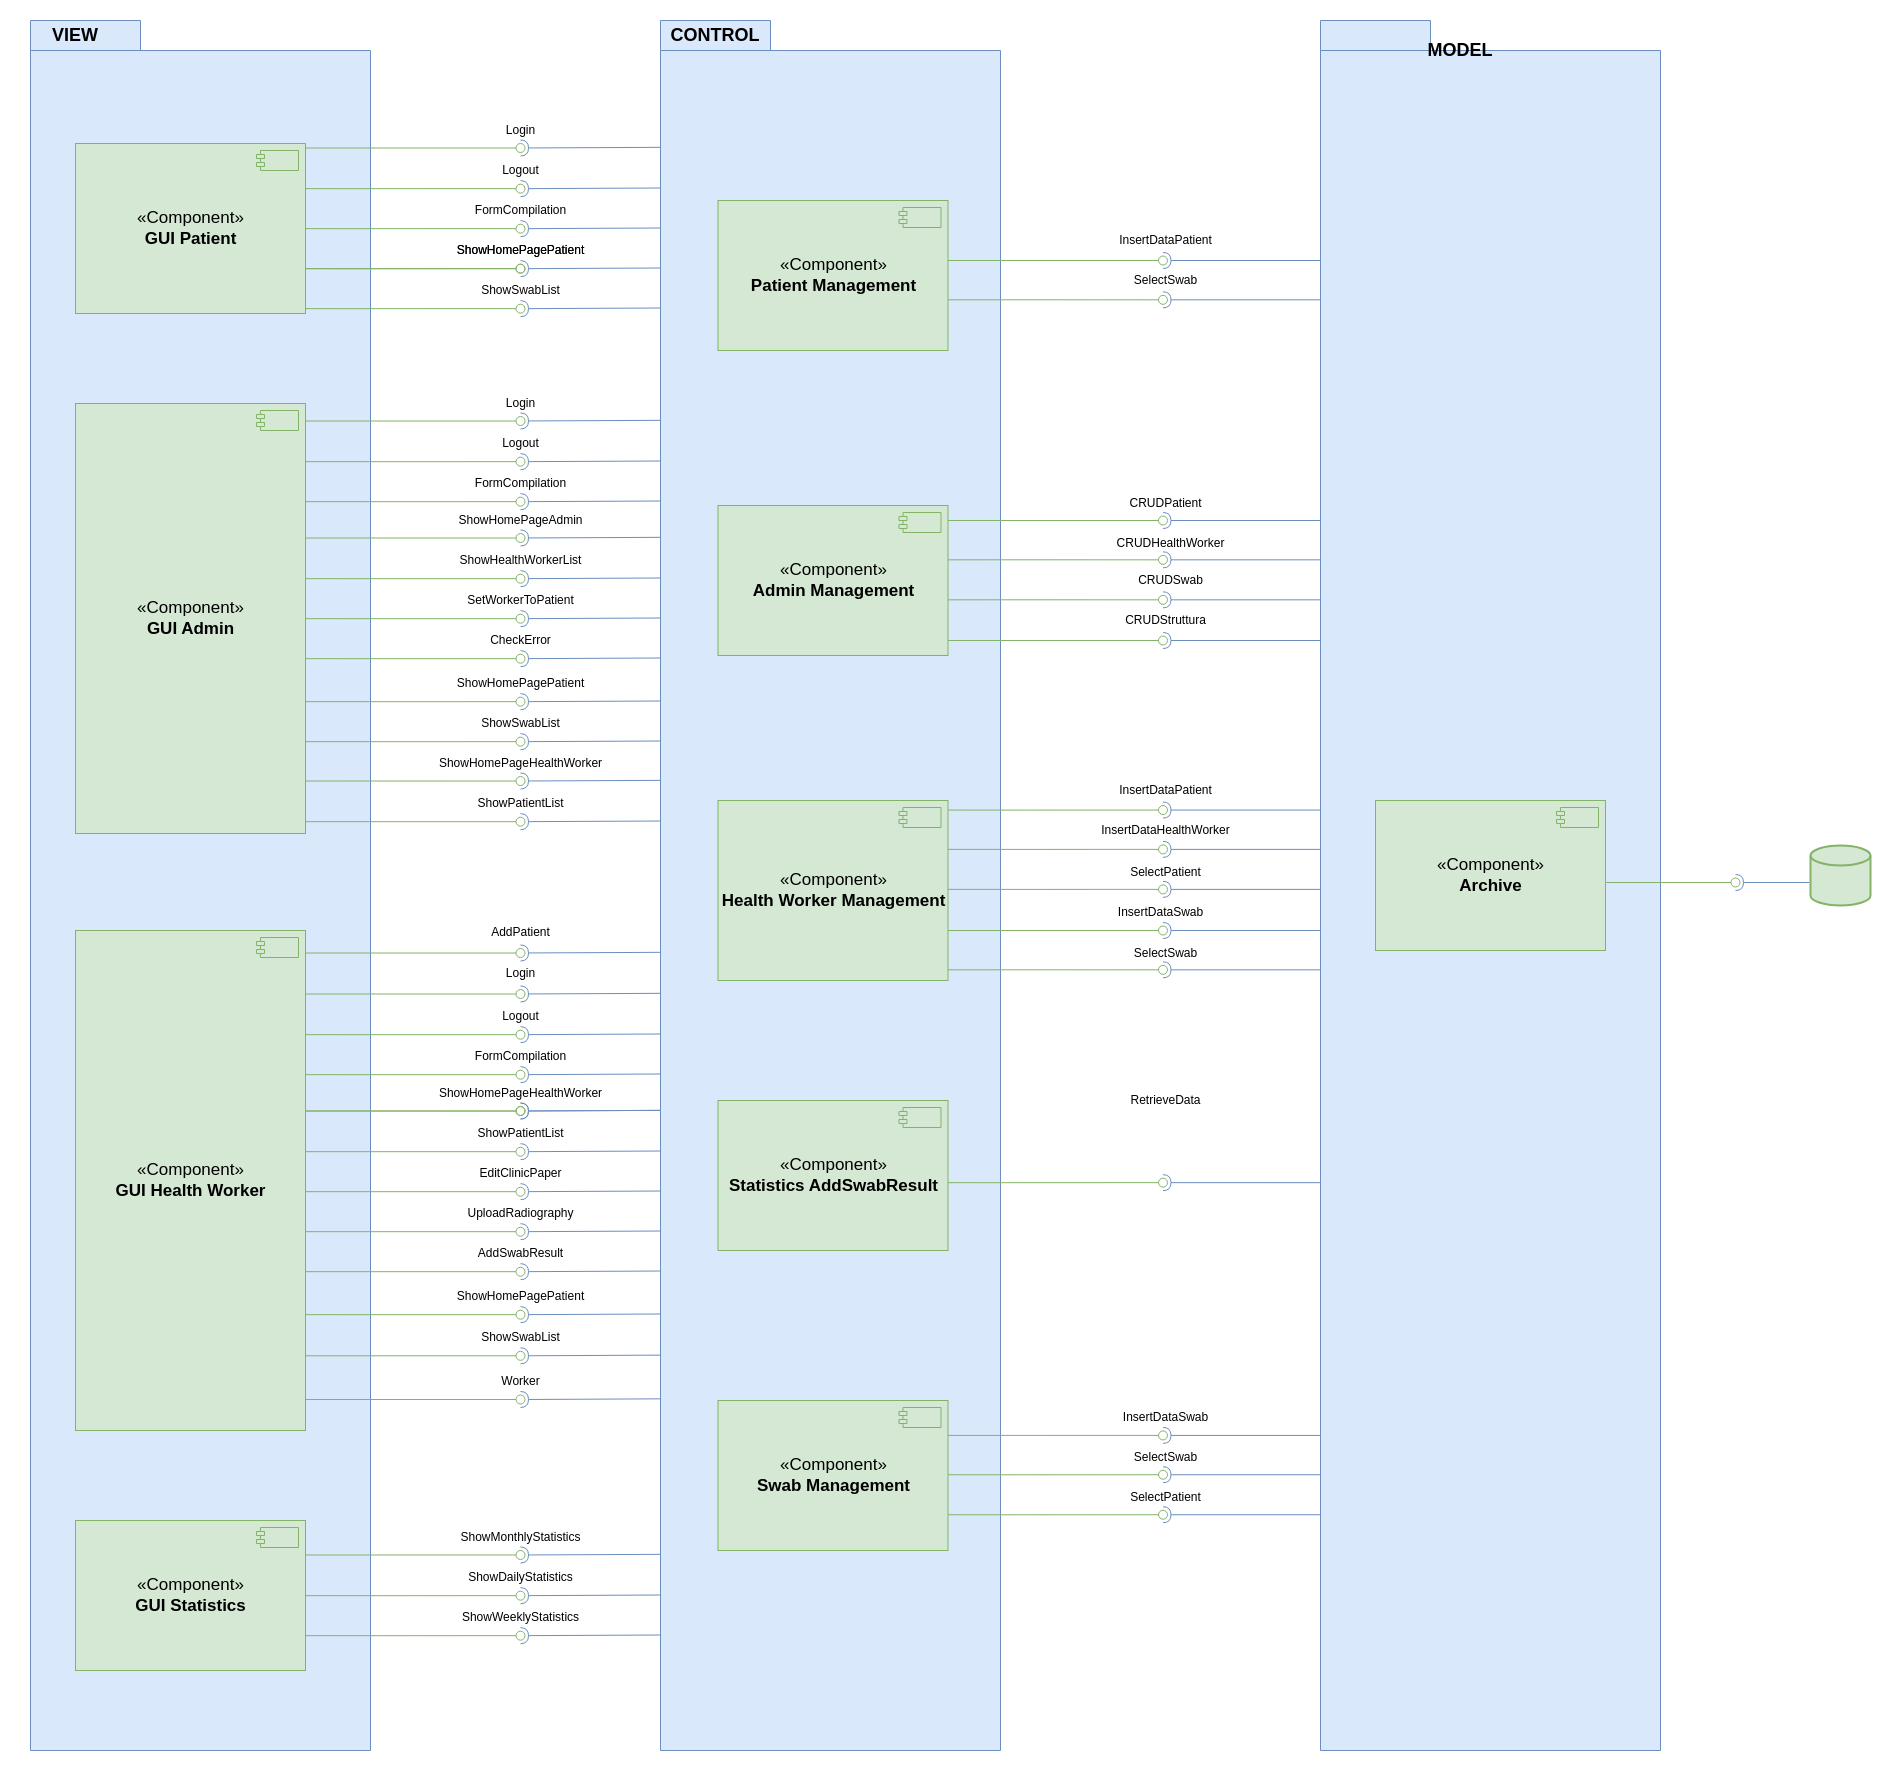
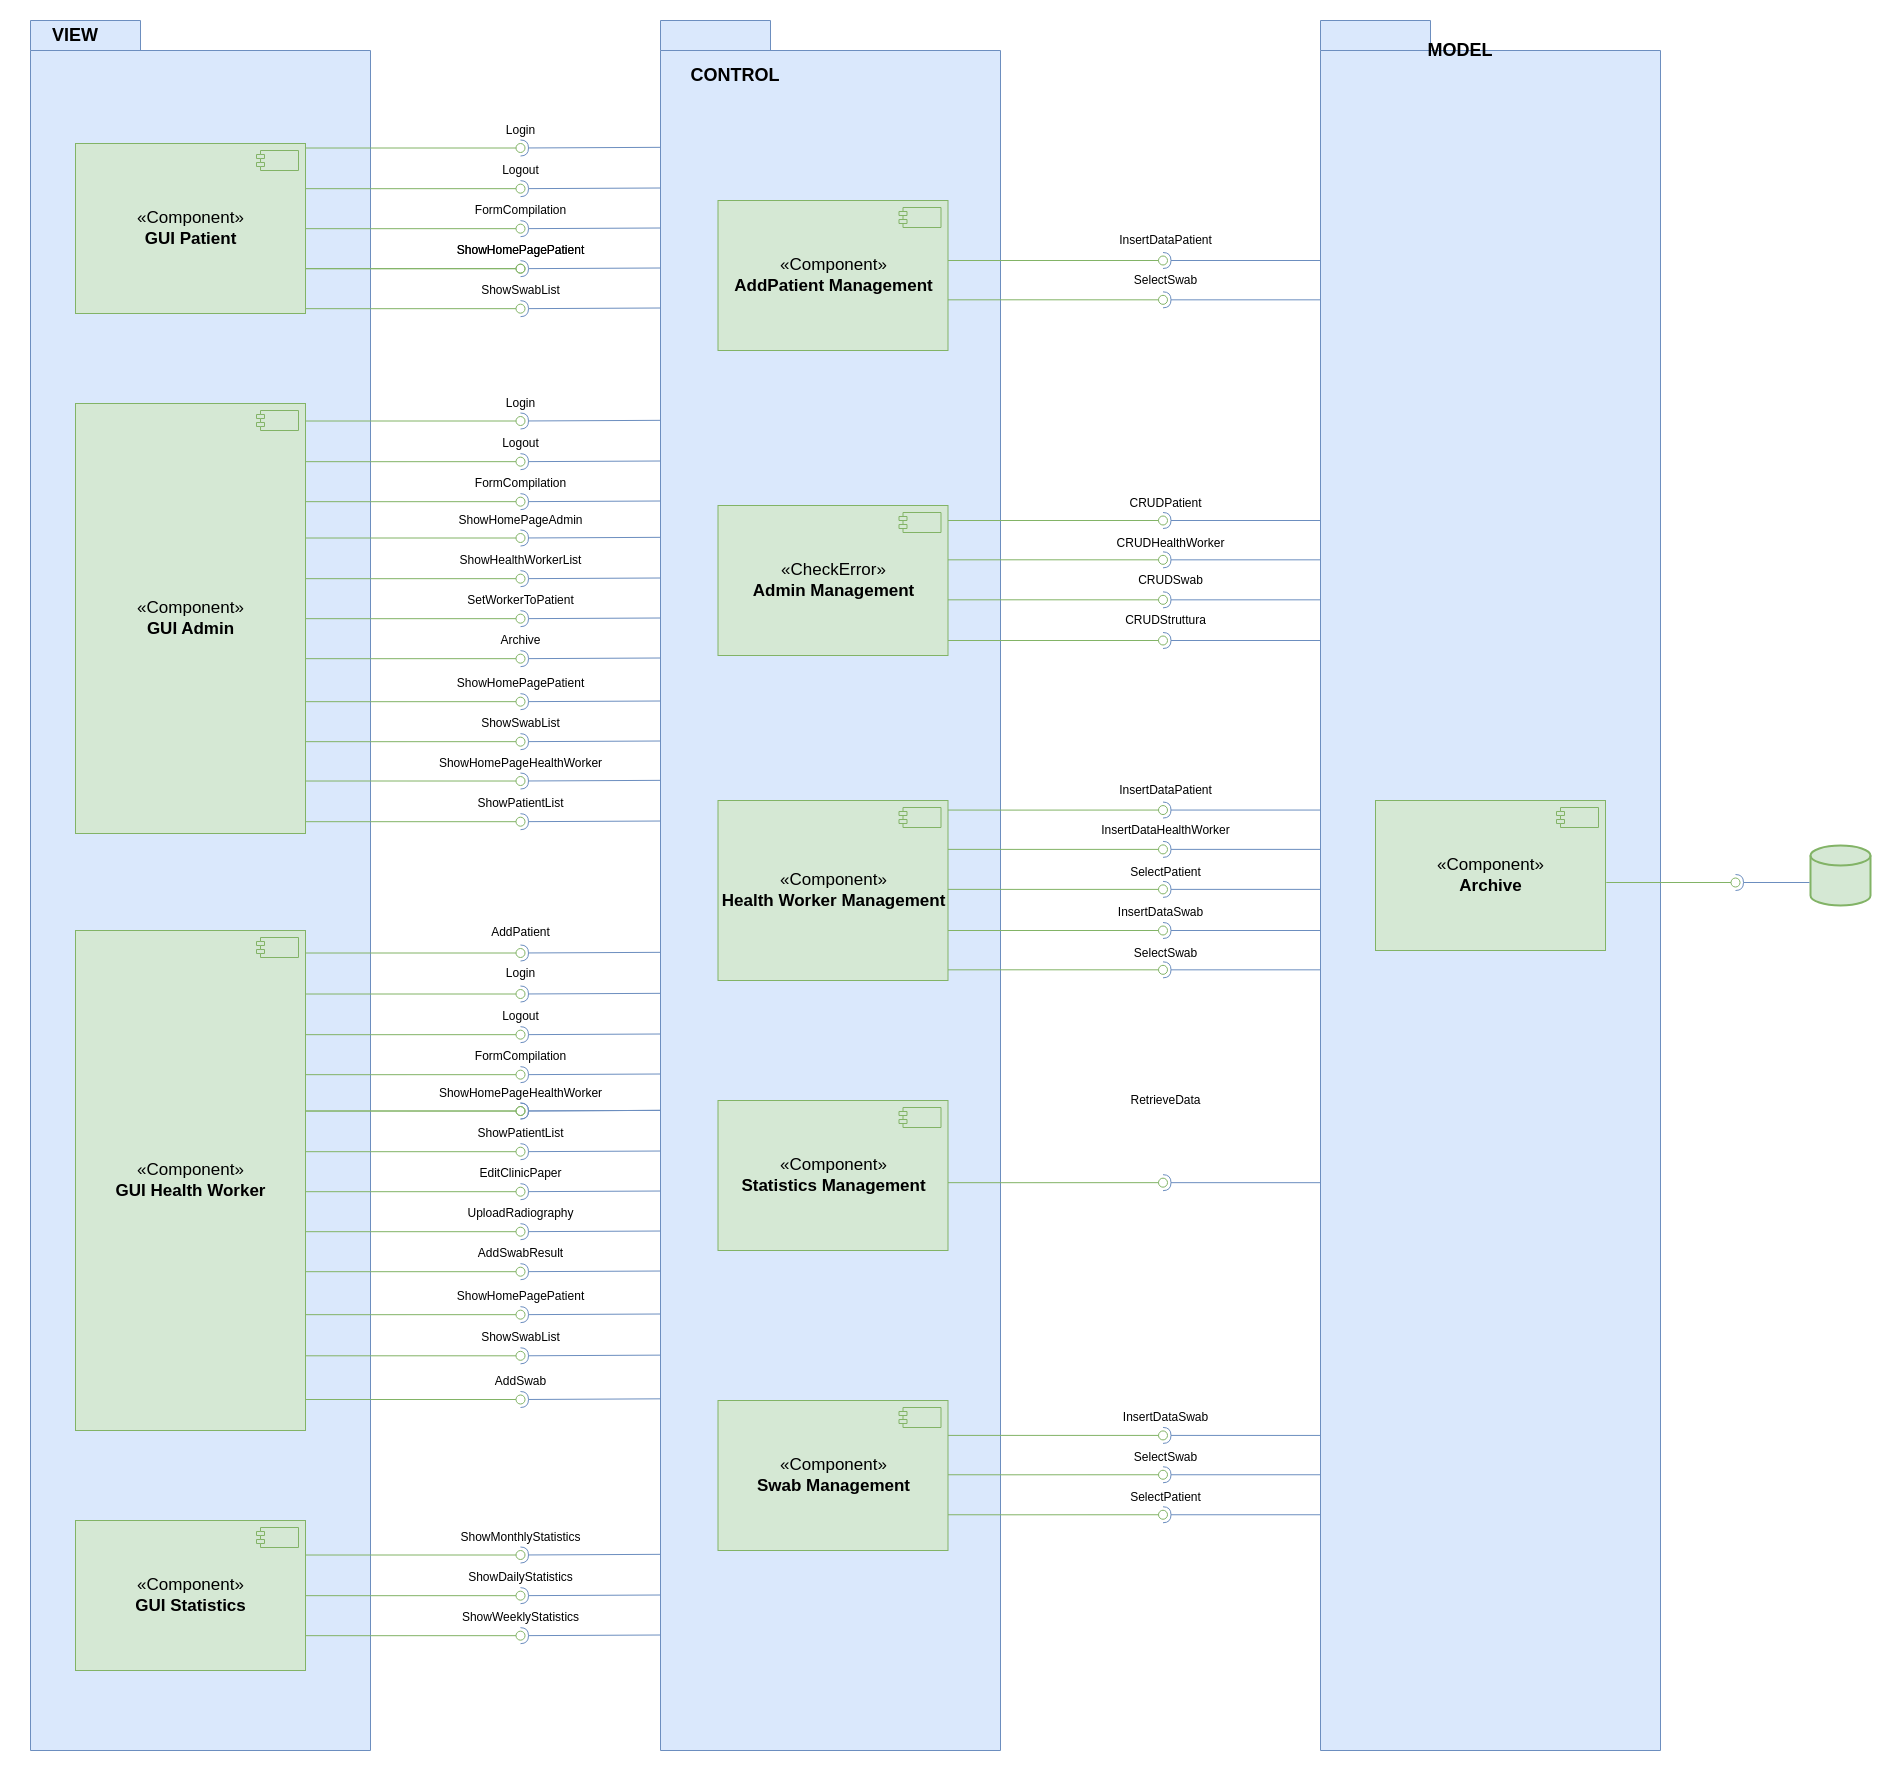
node "CONTROL": moved (716, 36) -> (736, 76)
node "«Component» Patient Management": label "«Component» Patient Management" -> "«Component» AddPatient Management"
node "«Component» Admin Management": label "«Component» Admin Management" -> "«CheckError» Admin Management"
node "CheckError": label "CheckError" -> "Archive"
node "«Component» Statistics AddSwabResult": label "«Component» Statistics AddSwabResult" -> "«Component» Statistics Management"
node "Worker": label "Worker" -> "AddSwab"
